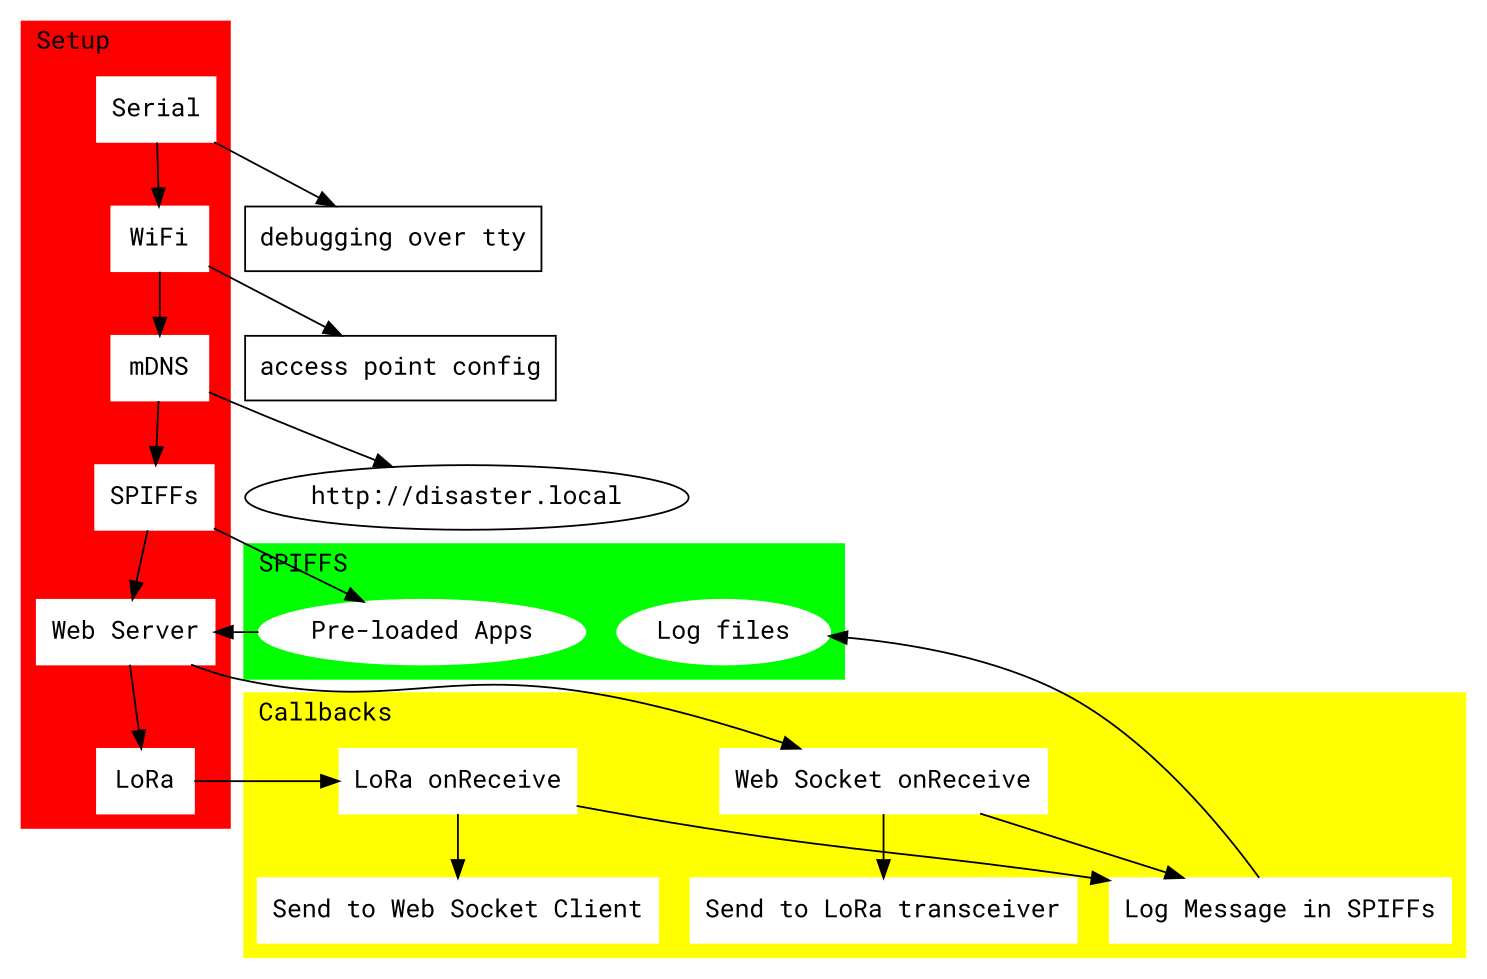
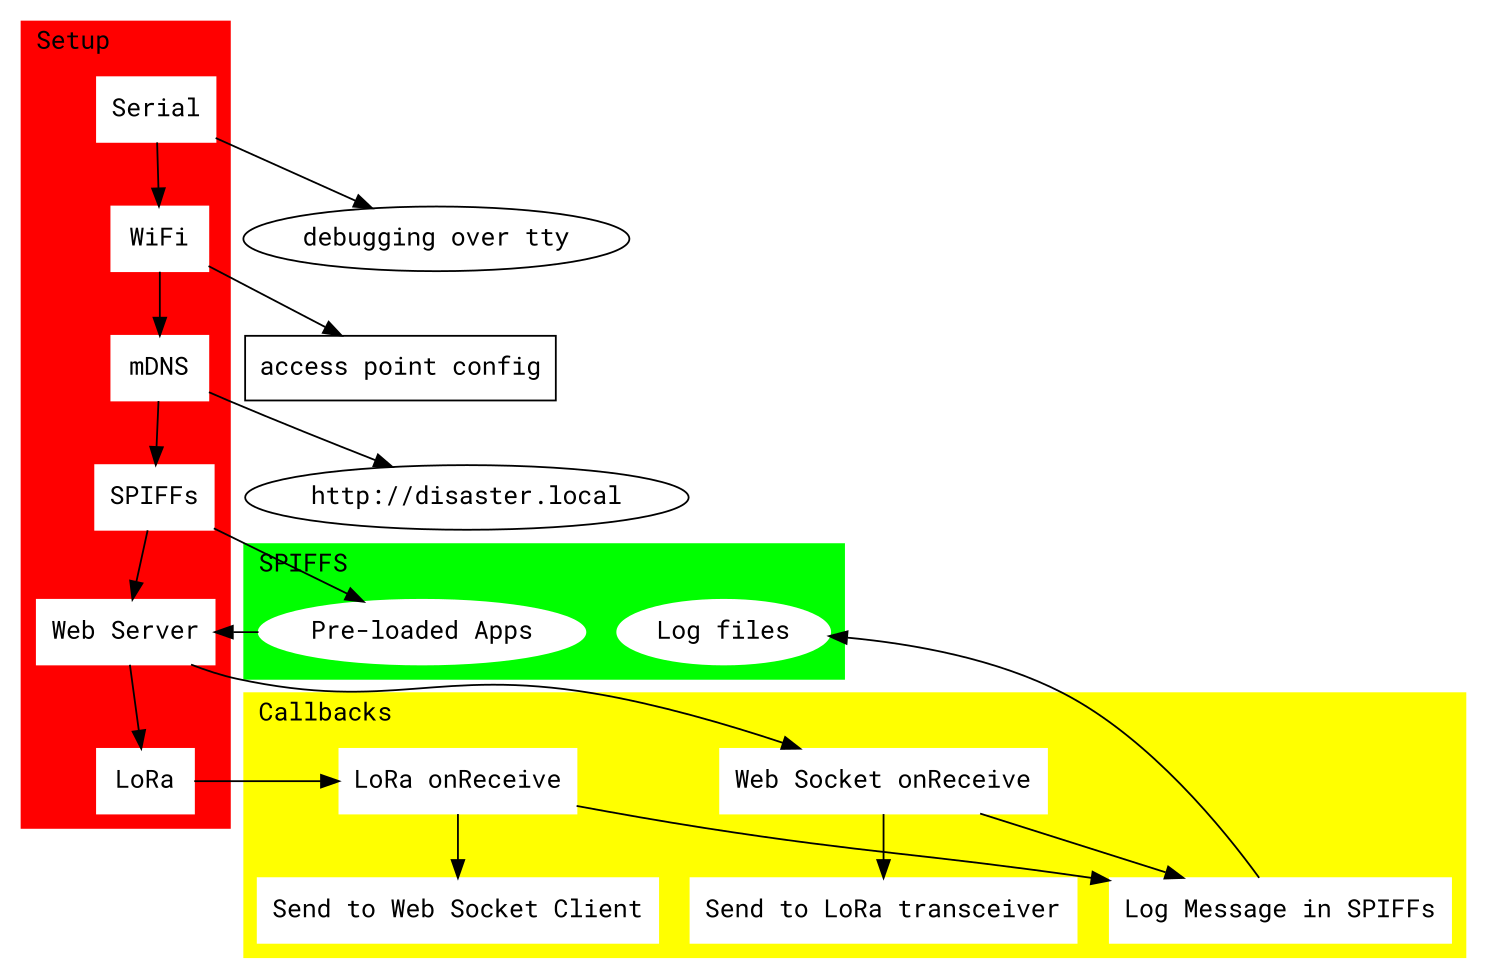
node "debugging over tty": shape box -> ellipse
